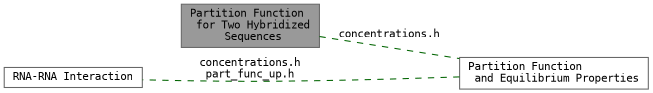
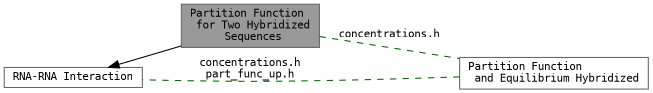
edge "Partition Function for Two Hybridized Sequences" -> "RNA-RNA Interaction": added
node "Partition Function and Equilibrium Properties": label "Partition Function and Equilibrium Properties" -> "Partition Function and Equilibrium Hybridized"
